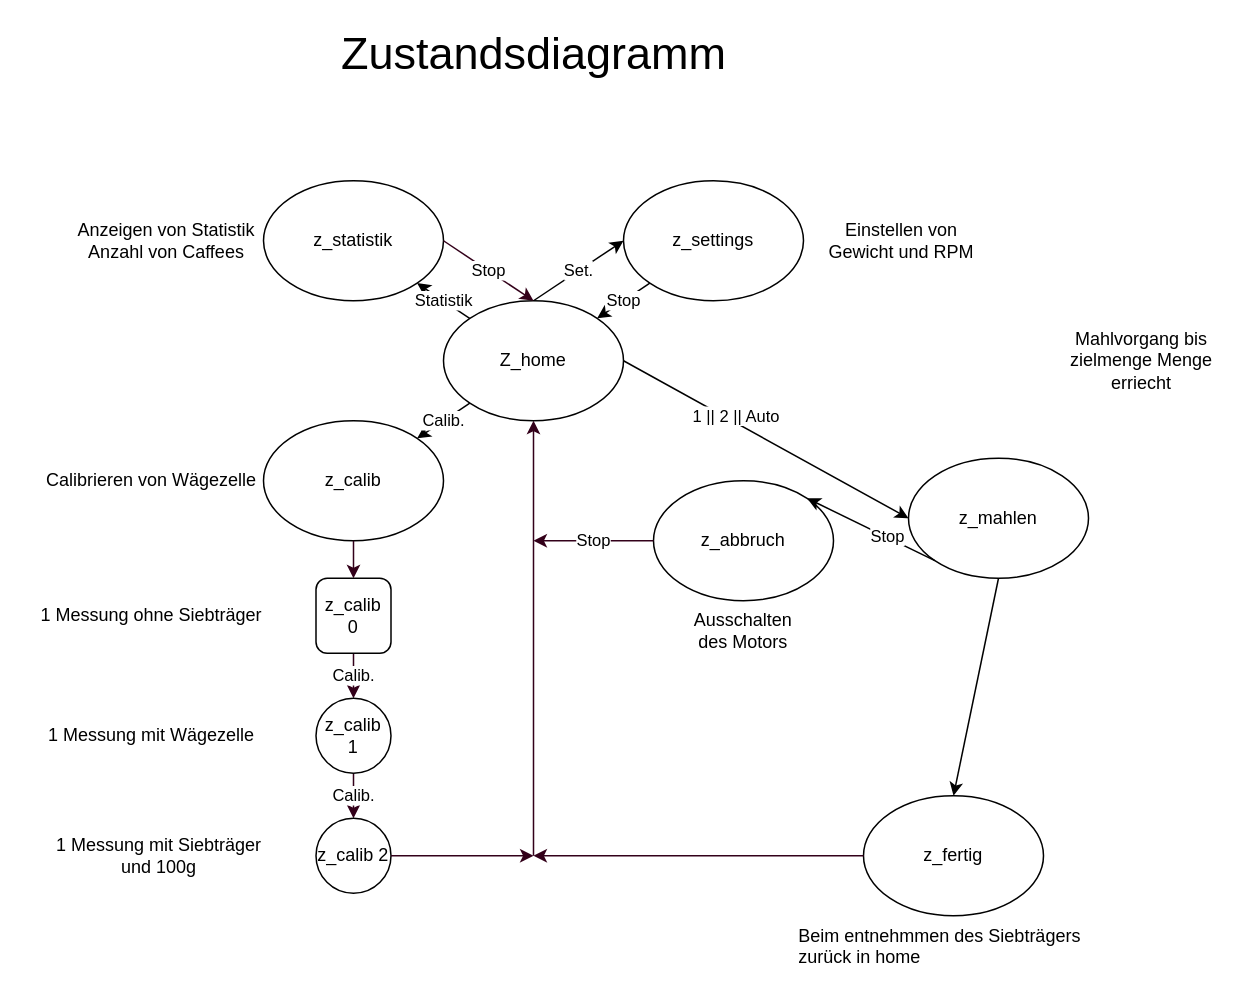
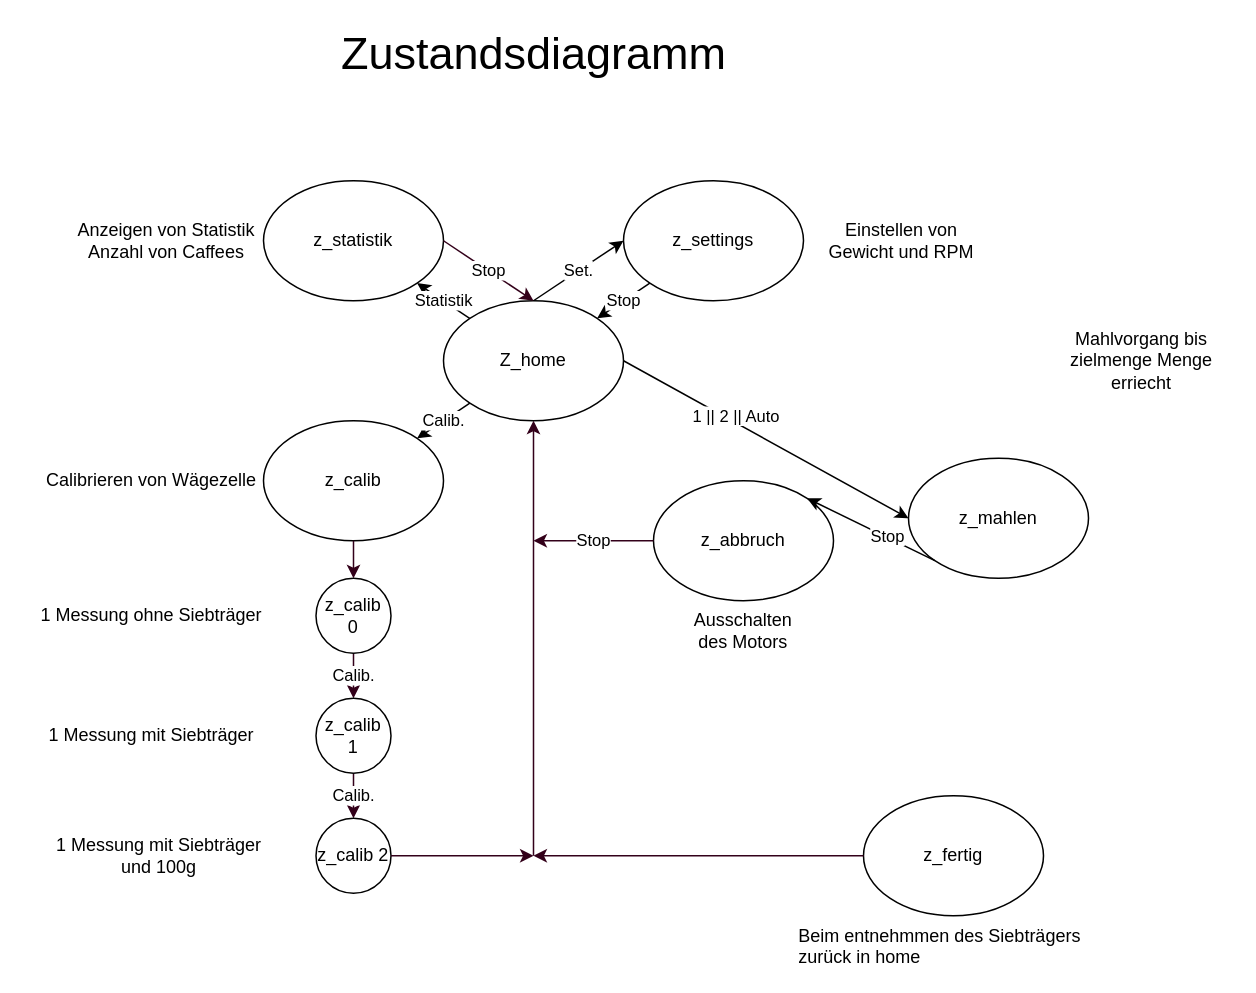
node "z_calib 0": shape rounded rectangle -> ellipse
edge "z_mahlen" -> "z_fertig": removed
node "1 Messung mit Wägezelle": label "1 Messung mit Wägezelle" -> "1 Messung mit Siebträger"
